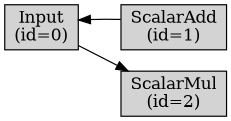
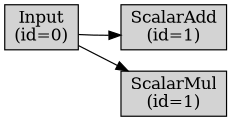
edge "ScalarAdd (id=1)" -> "Input (id=0)": reversed
node "ScalarMul (id=2)": label "ScalarMul (id=2)" -> "ScalarMul (id=1)"
